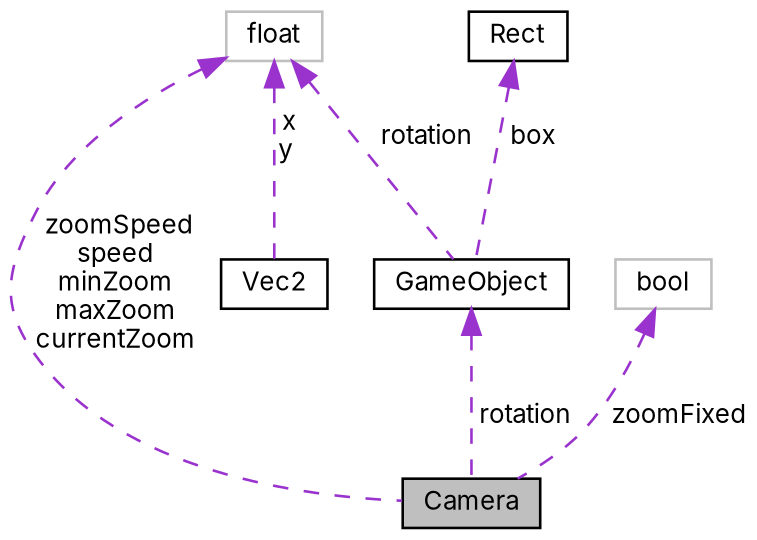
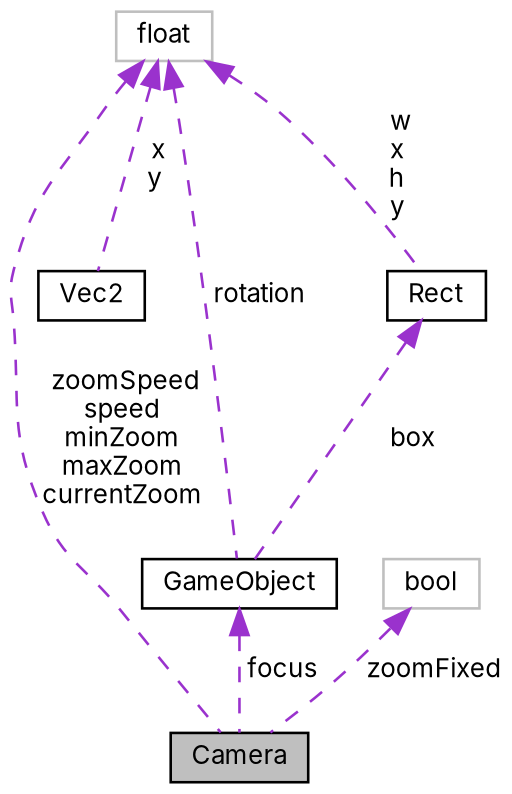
edge "Rect" -> "float": added, label "w x h y"
edge "Camera" -> "GameObject": label " rotation" -> " focus"
